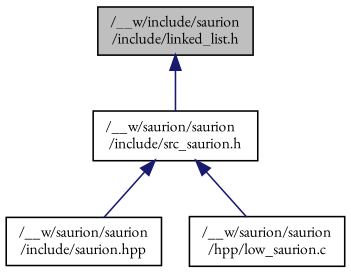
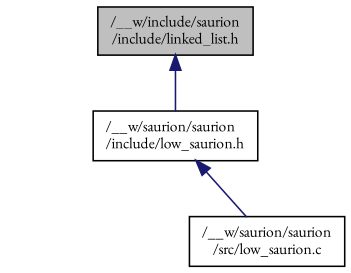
node "/__w/saurion/saurion /include/src_saurion.h": label "/__w/saurion/saurion /include/src_saurion.h" -> "/__w/saurion/saurion /include/low_saurion.h"
node "/__w/saurion/saurion /include/saurion.hpp": removed
node "/__w/saurion/saurion /hpp/low_saurion.c": label "/__w/saurion/saurion /hpp/low_saurion.c" -> "/__w/saurion/saurion /src/low_saurion.c"
